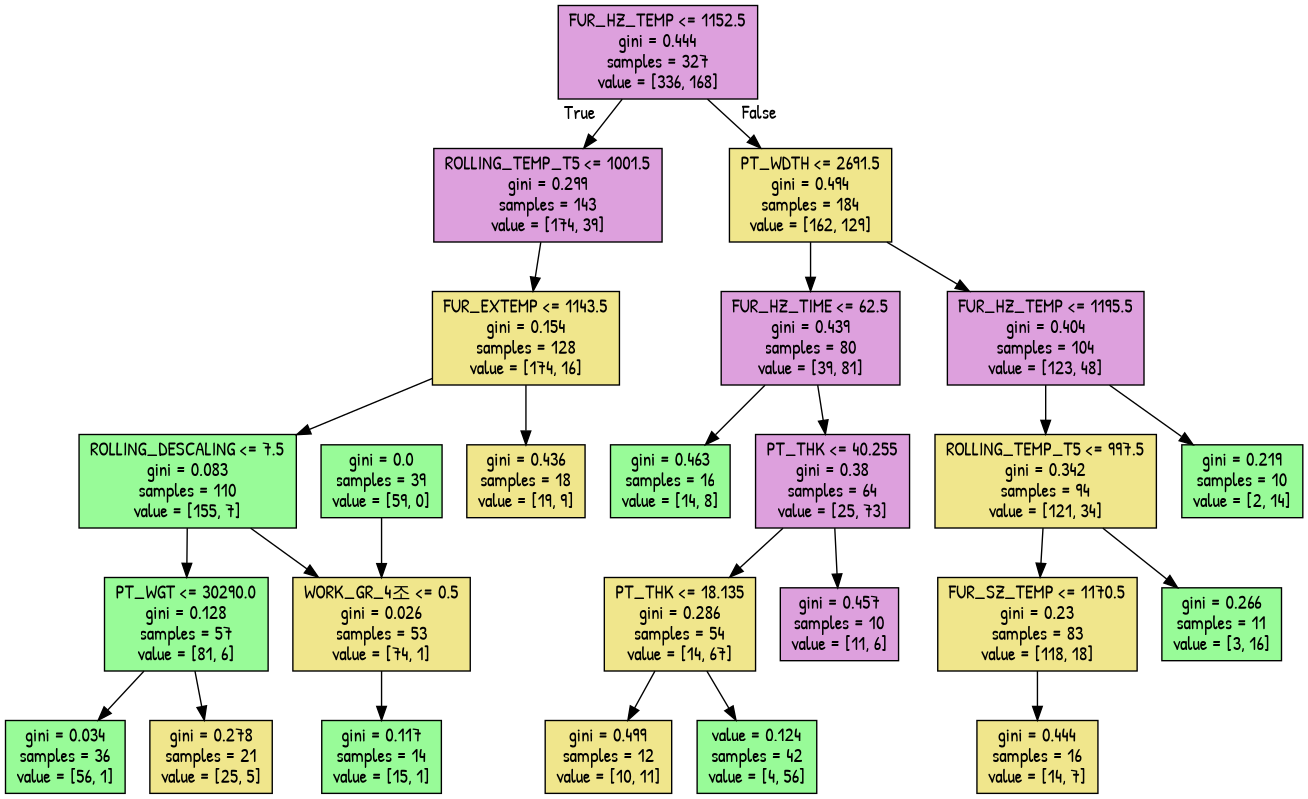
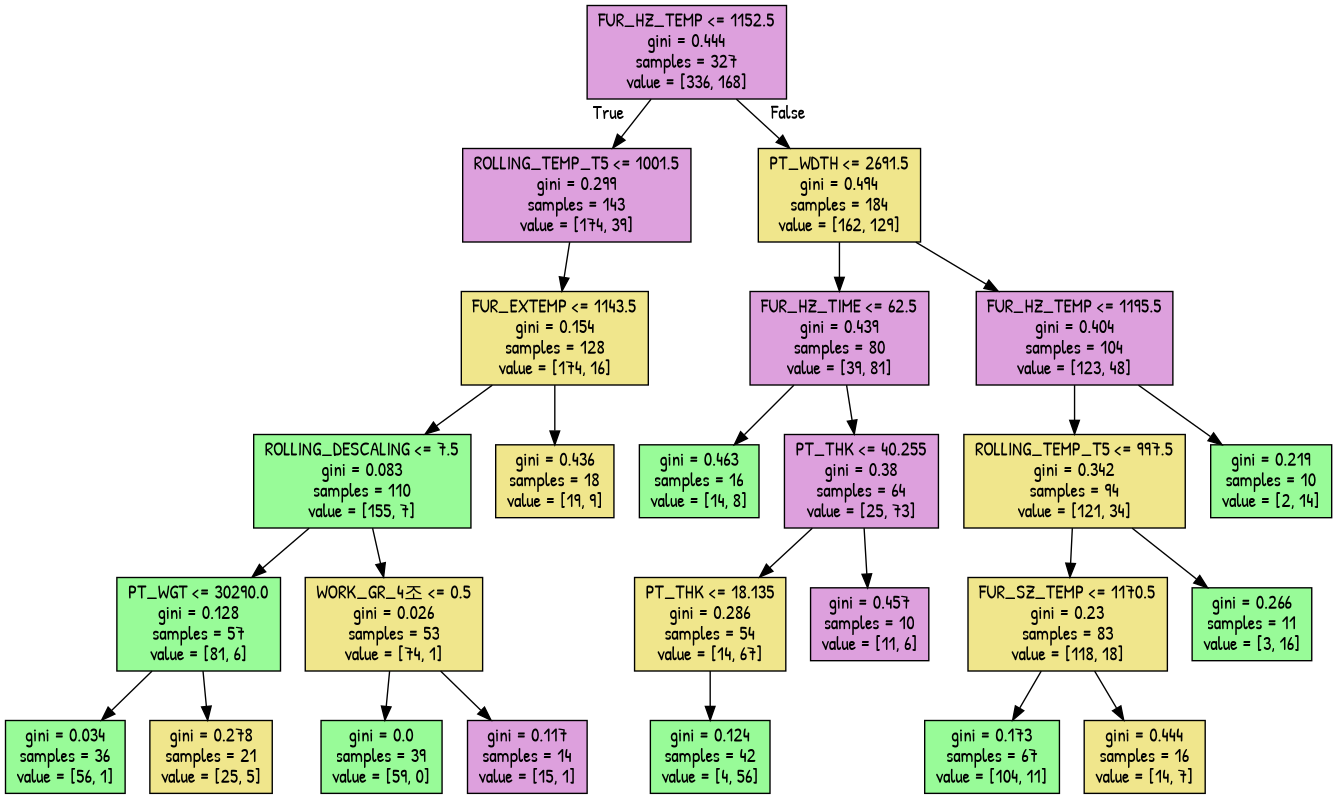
edge "gini = 0.0 samples = 39 value = [59, 0]" -> "WORK_GR_4조 <= 0.5 gini = 0.026 samples = 53 value = [74, 1]": reversed
node "gini = 0.117 samples = 14 value = [15, 1]": fillcolor palegreen -> plum
node "gini = 0.499 samples = 12 value = [10, 11]": removed
node "value = 0.124 samples = 42 value = [4, 56]": label "value = 0.124 samples = 42 value = [4, 56]" -> "gini = 0.124 samples = 42 value = [4, 56]"
node "gini = 0.173 samples = 67 value = [104, 11]": added
